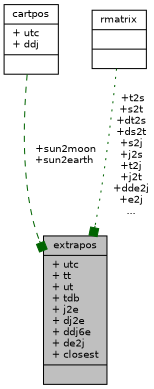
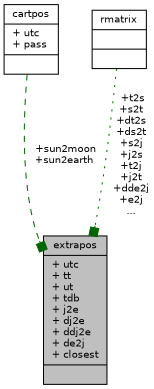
node "cartpos": text "+ ddj" -> "+ pass"
node "extrapos": text "+ ddj6e" -> "+ ddj2e"
